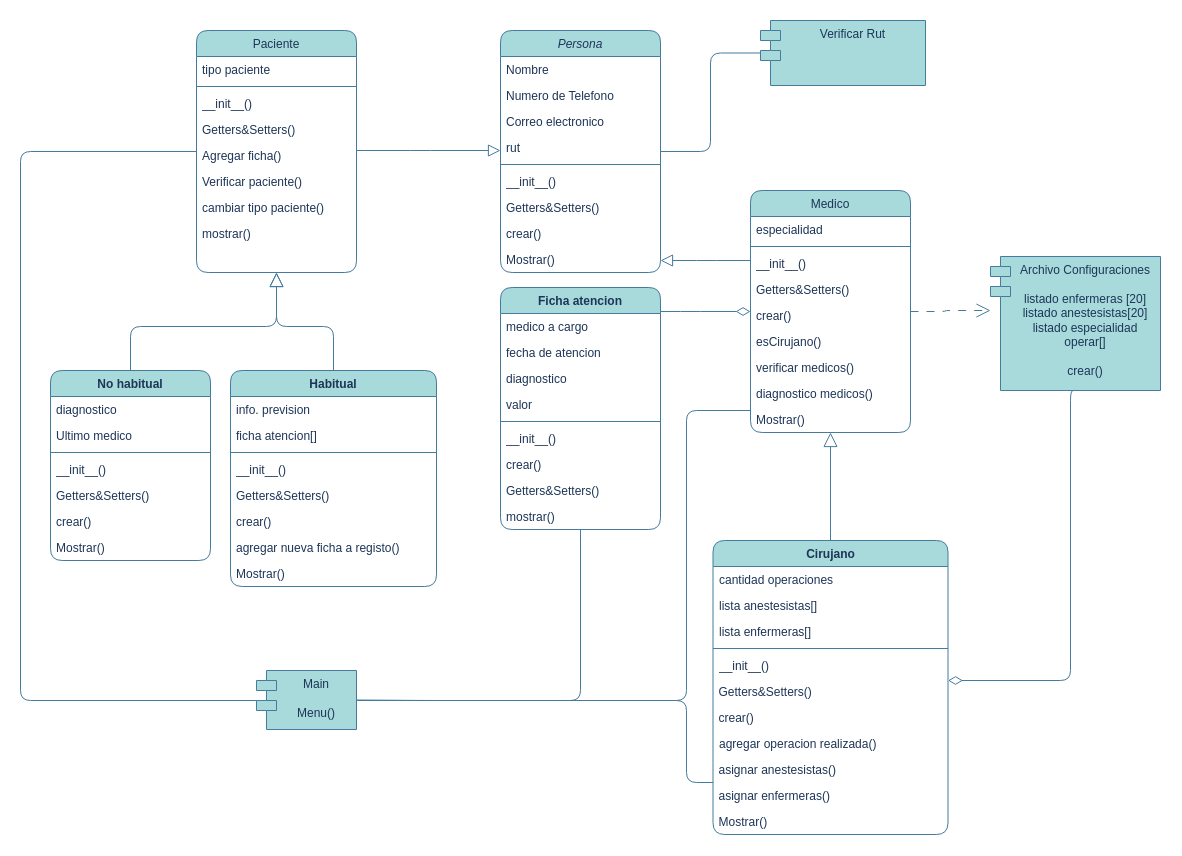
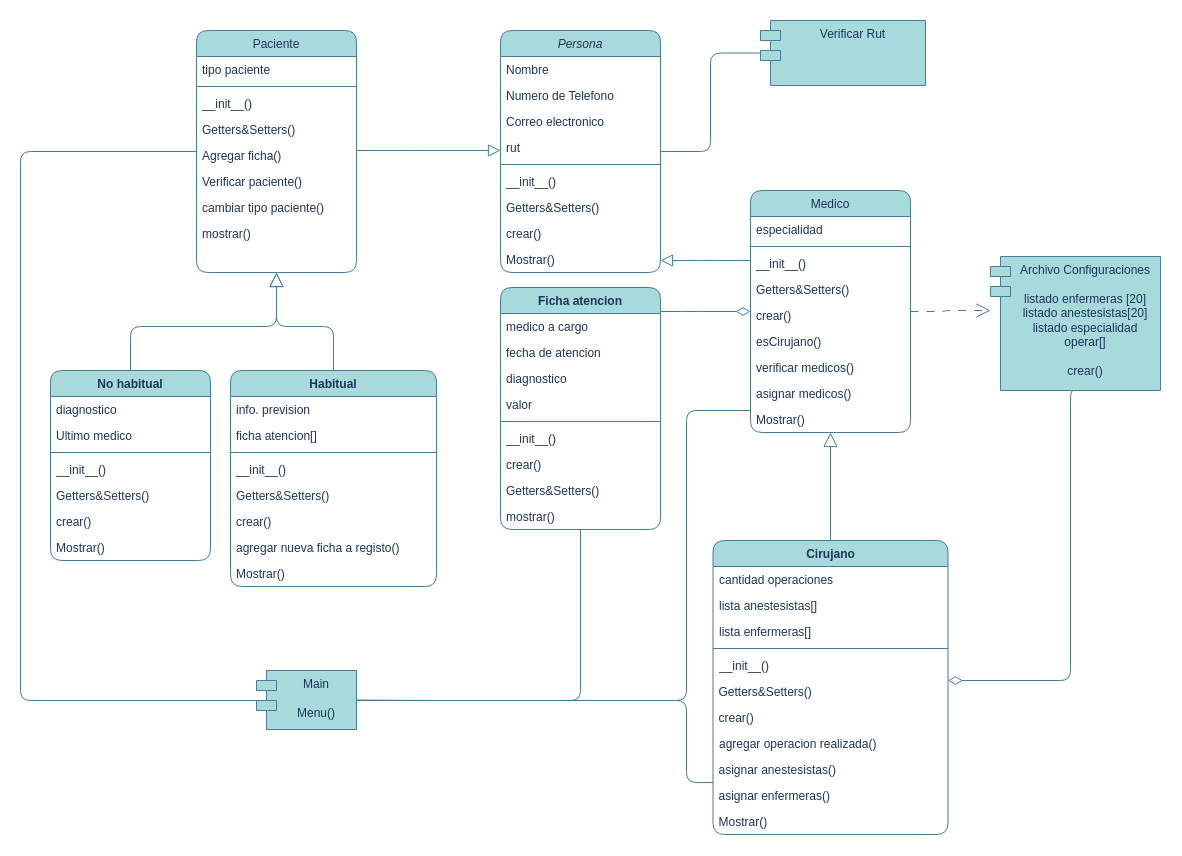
node "diagnostico medicos()": label "diagnostico medicos()" -> "asignar medicos()"
